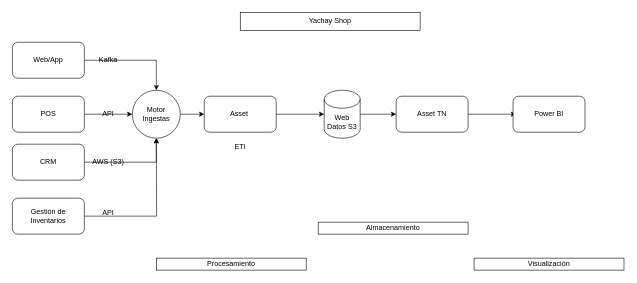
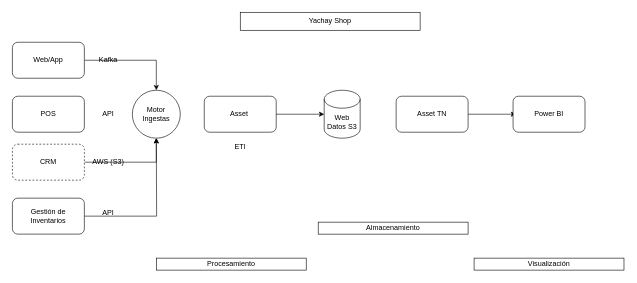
edge "POS" -> "Motor Ingestas": removed
edge "Motor Ingestas" -> "Asset": removed
edge "Web Datos S3" -> "Asset TN": removed
node "CRM": style solid -> dashed
